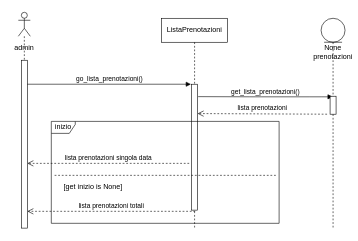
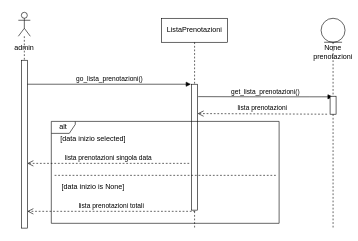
node "inizio": label "inizio" -> "alt"
node "[data inizio selected]": added
node "[get inizio is None]": label "[get inizio is None]" -> "[data inizio is None]"
